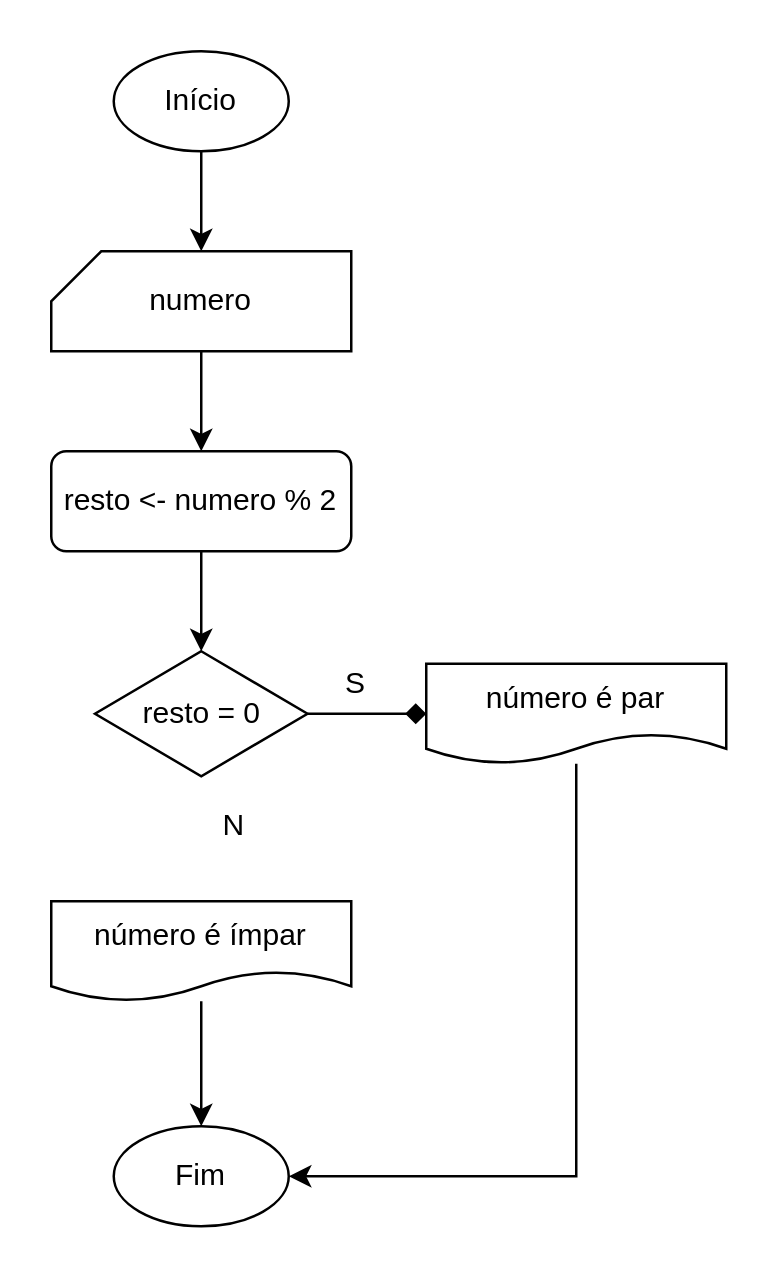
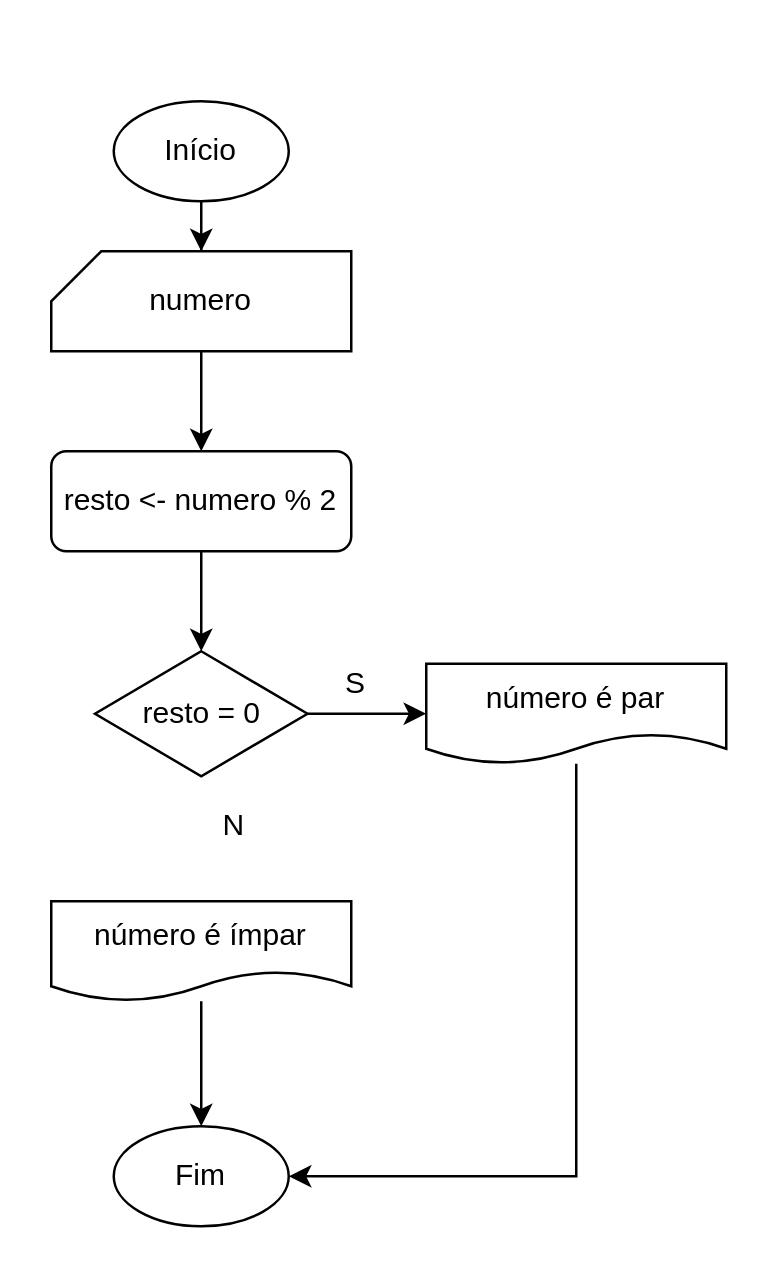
node "Início": moved (201, 101) -> (201, 151)
edge "resto = 0" -> "número é par": arrowhead diamond -> classic
